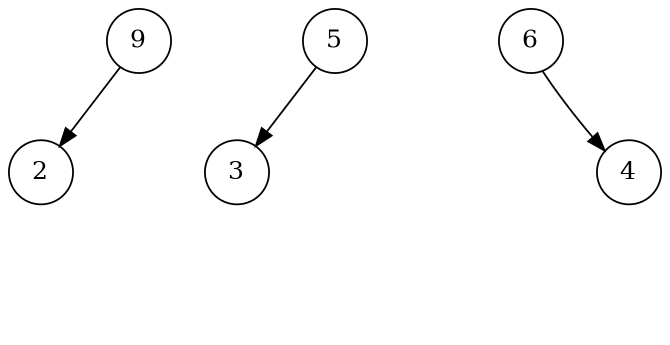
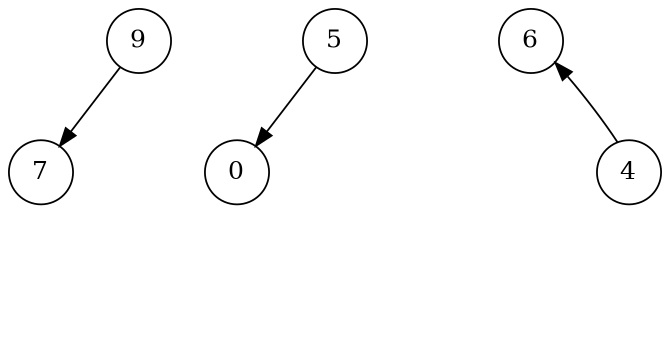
edge "6" -> "4": reversed
node "2": label "2" -> "7"
node "3": label "3" -> "0"
